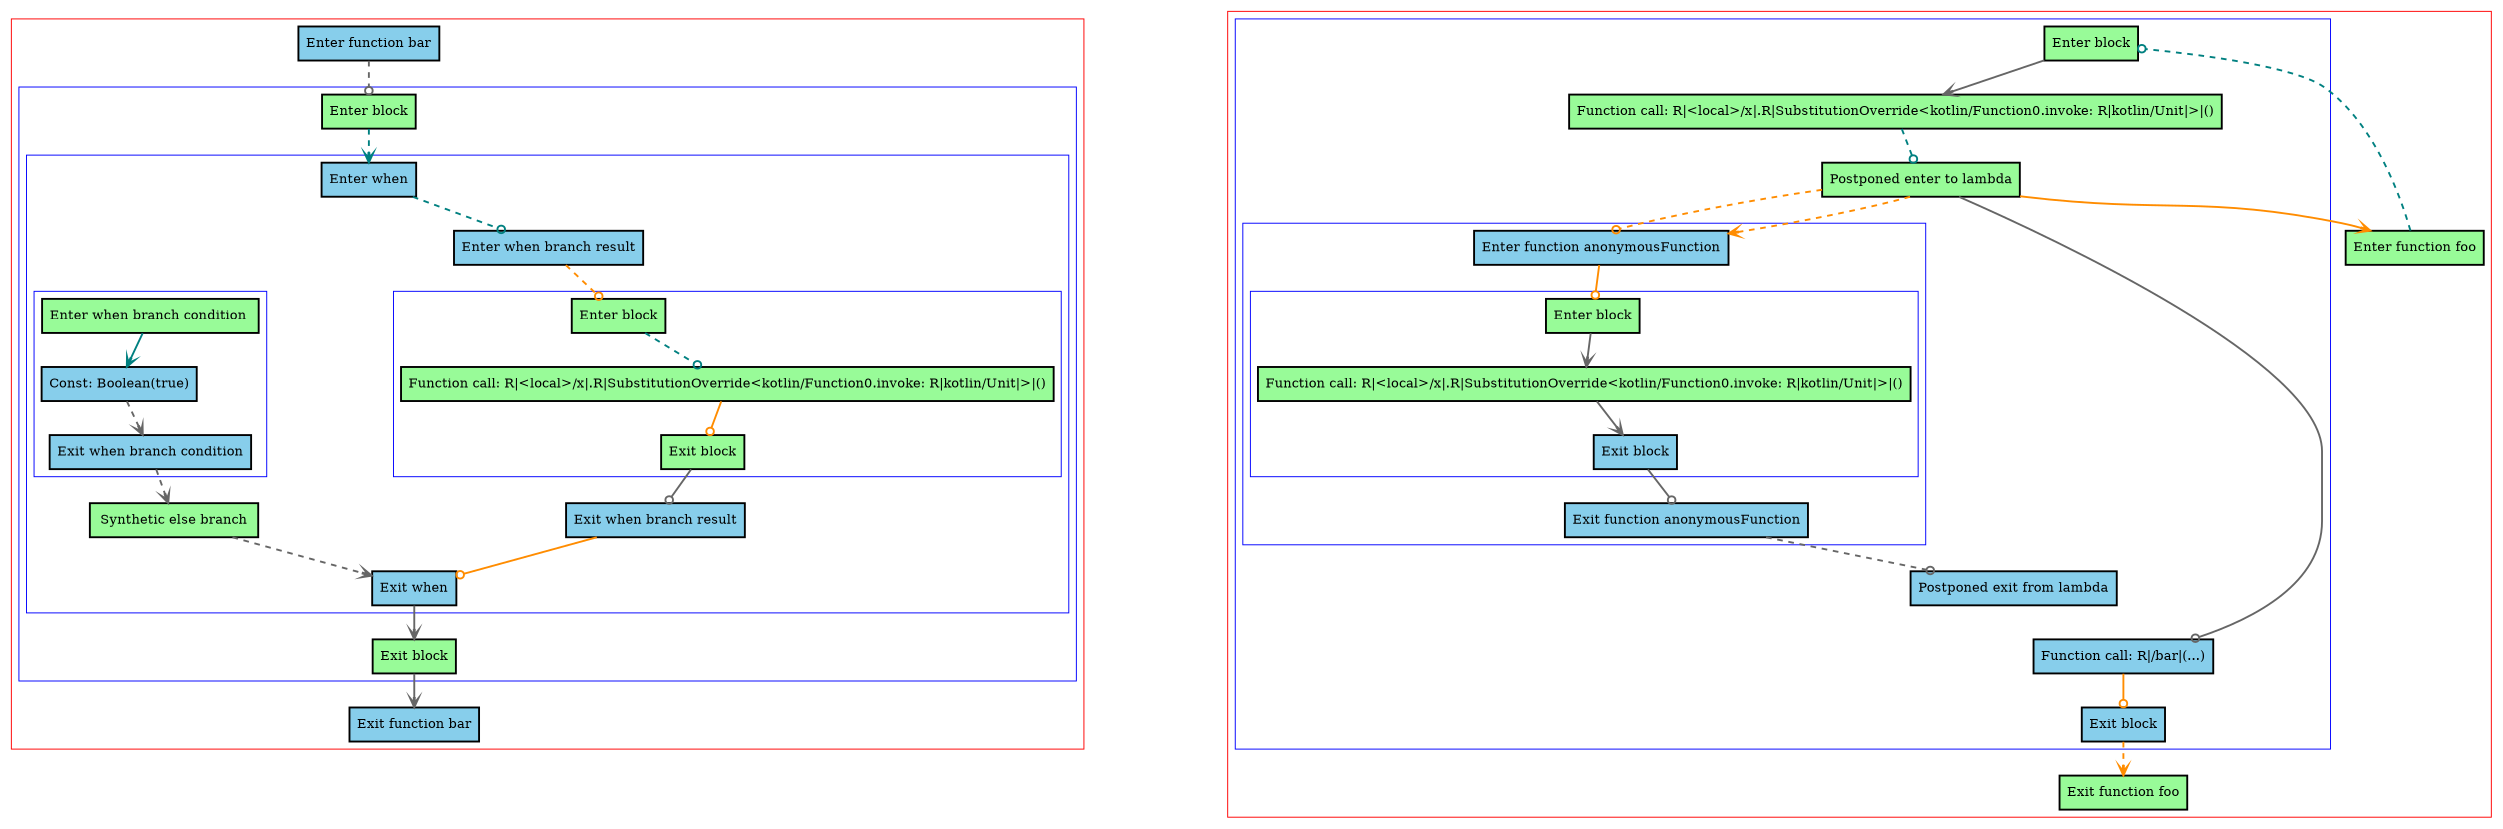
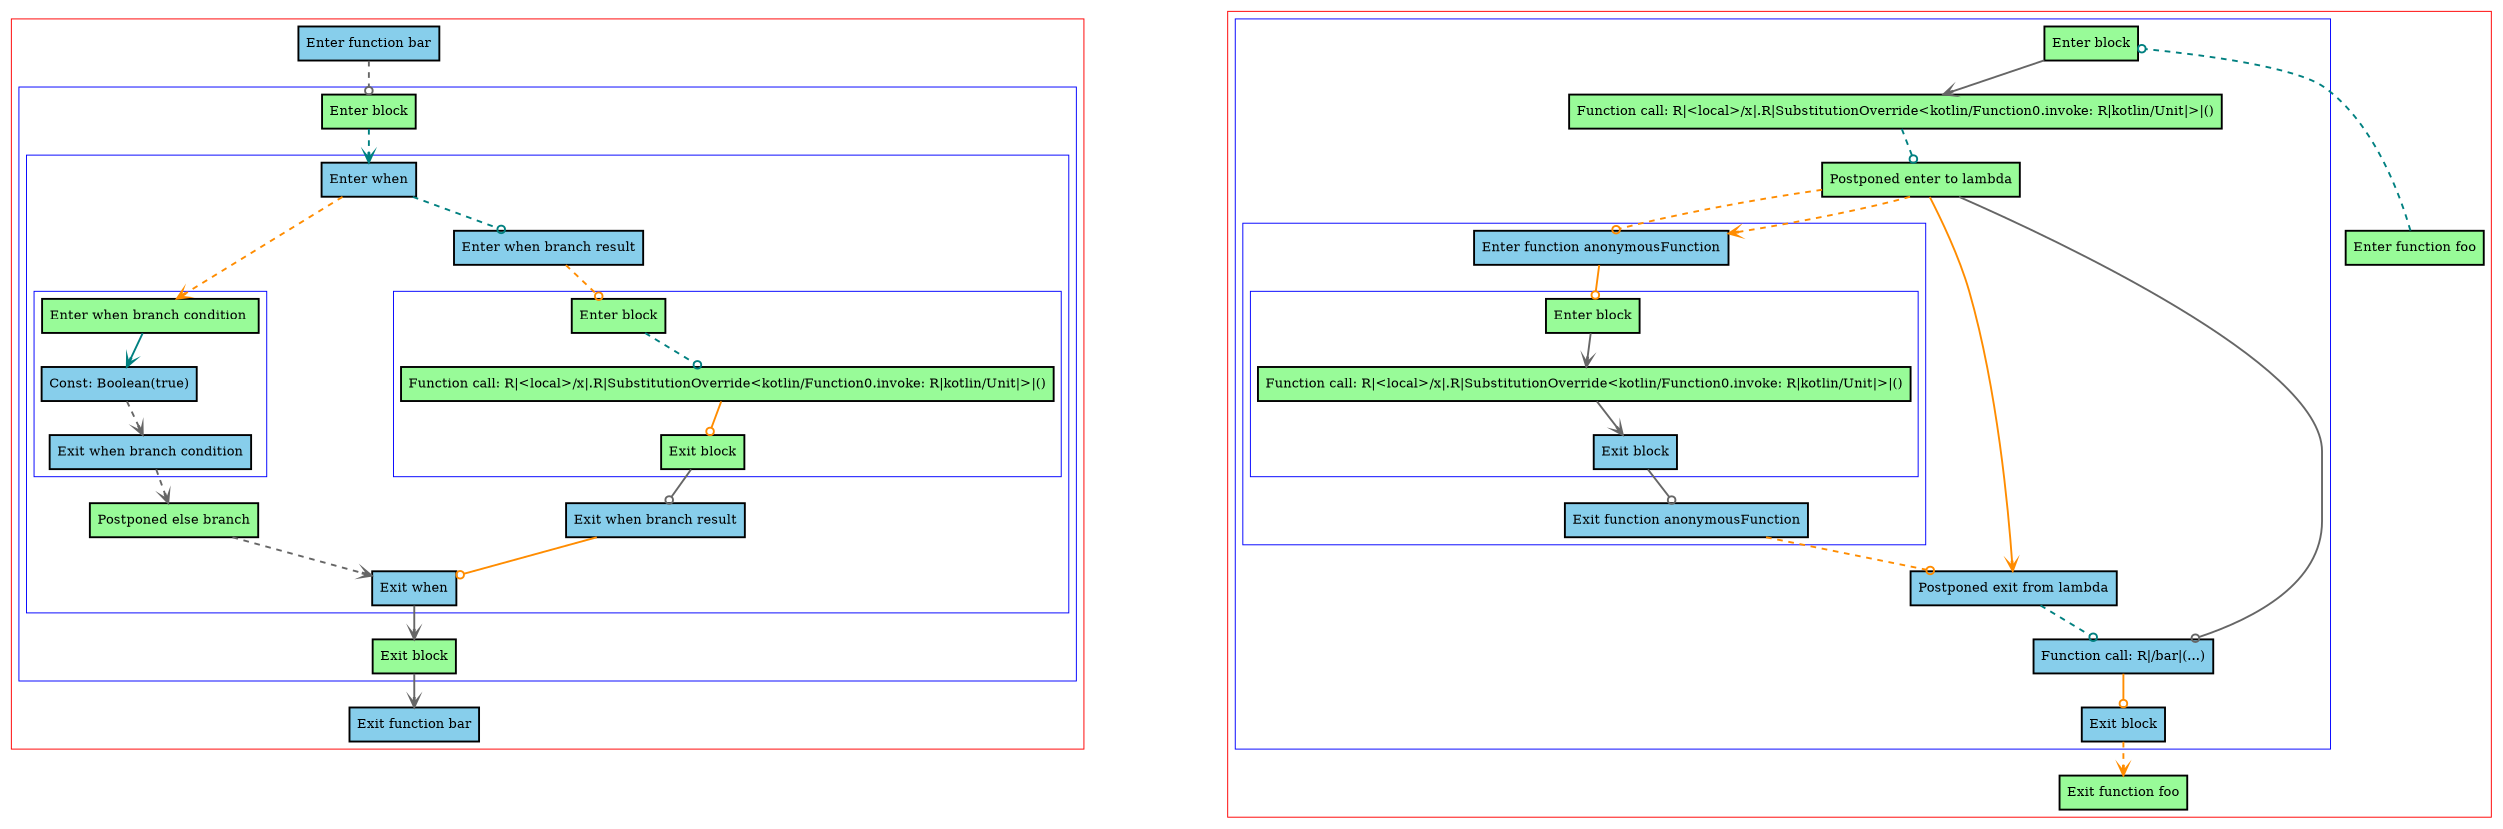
edge "Postponed enter to lambda" -> "Enter function foo": now "Postponed enter to lambda" -> "Postponed exit from lambda"
edge "Enter when" -> "Enter when branch condition": added
node "Synthetic else branch": label "Synthetic else branch" -> "Postponed else branch"
edge "Exit function anonymousFunction" -> "Postponed exit from lambda": color gray40 -> darkorange
edge "Postponed exit from lambda" -> "Function call: R|/bar|(...)": added
